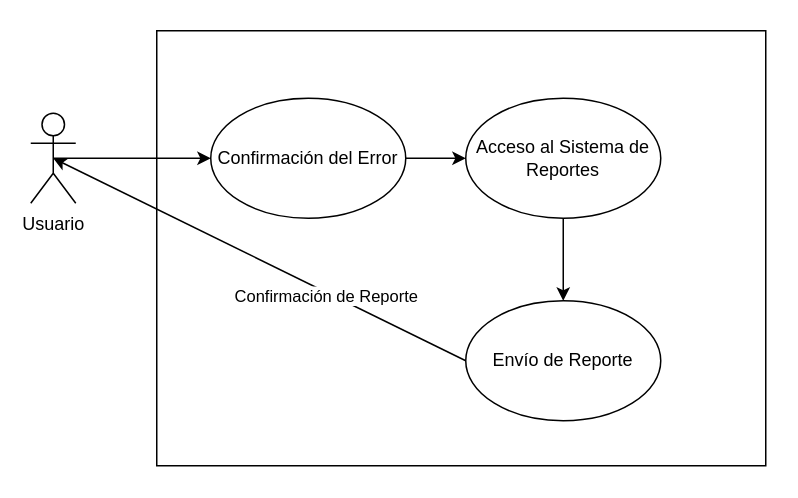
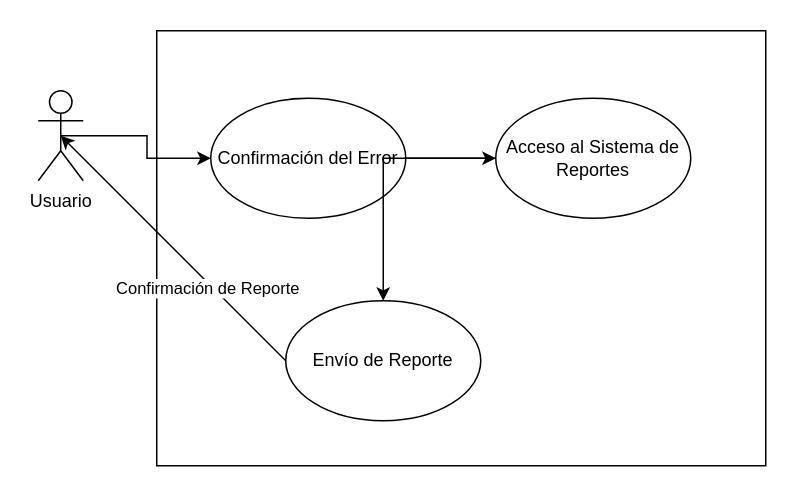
node "Usuario": moved (53, 158) -> (61, 136)
node "Acceso al Sistema de Reportes": moved (563, 158) -> (593, 158)
node "Envío de Reporte": moved (563, 361) -> (383, 361)
